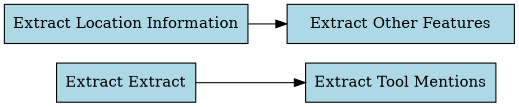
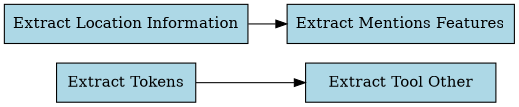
node "Extract Other Features": label "Extract Other Features" -> "Extract Mentions Features"
node "Extract Extract": label "Extract Extract" -> "Extract Tokens"
node "Extract Tool Mentions": label "Extract Tool Mentions" -> "Extract Tool Other"
